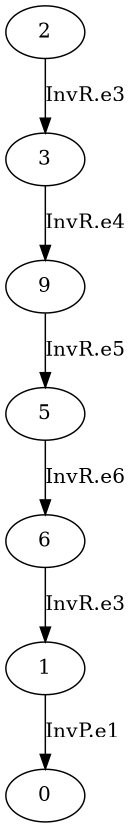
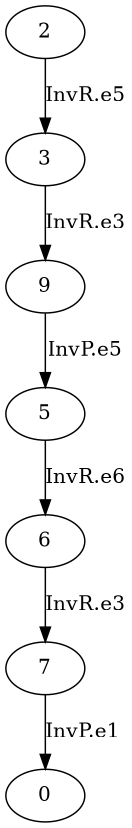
edge "2" -> "3": label "InvR.e3" -> "InvR.e5"
edge "3" -> "9": label "InvR.e4" -> "InvR.e3"
edge "9" -> "5": label "InvR.e5" -> "InvP.e5"
node "1": label "1" -> "7"
